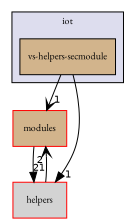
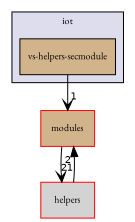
edge "vs-helpers-secmodule" -> "helpers": removed
edge "modules" -> "helpers": arrowhead normal -> vee
edge "helpers" -> "modules": arrowhead vee -> normal
